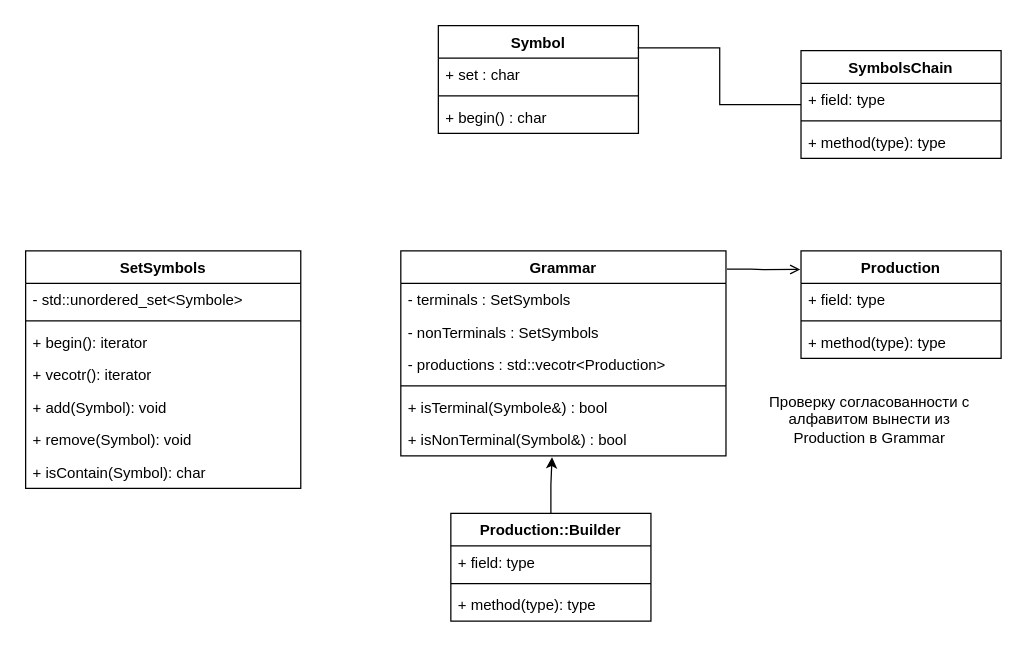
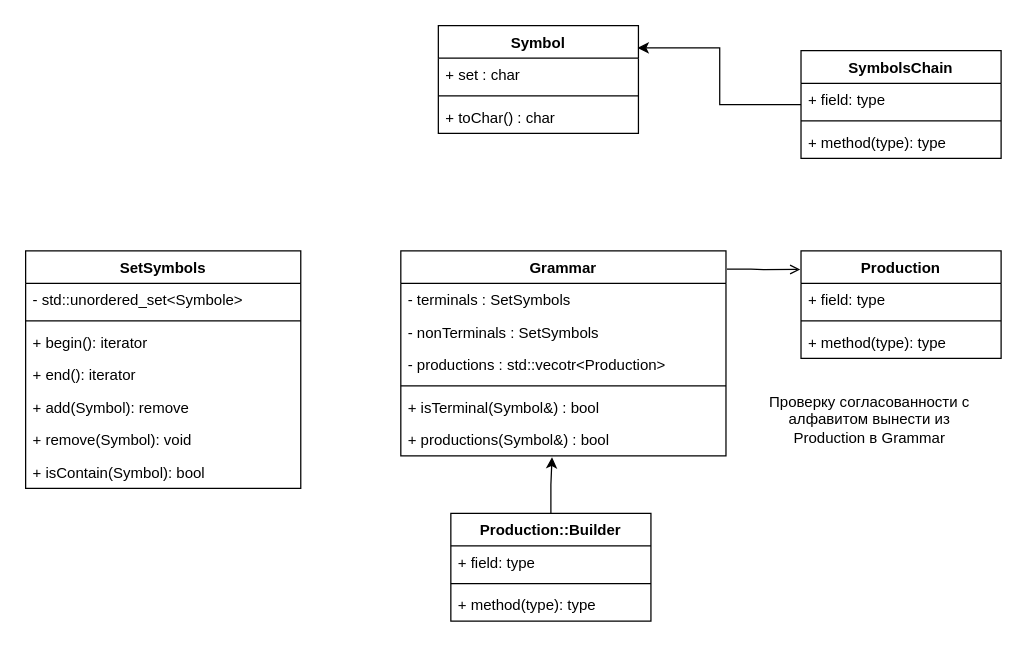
edge "Symbol" -- "SymbolsChain": arrowhead none -> classic
node "+ begin() : char": label "+ begin() : char" -> "+ toChar() : char"
node "+ vecotr(): iterator": label "+ vecotr(): iterator" -> "+ end(): iterator"
node "+ add(Symbol): void": label "+ add(Symbol): void" -> "+ add(Symbol): remove"
node "+ isTerminal(Symbole&) : bool": label "+ isTerminal(Symbole&) : bool" -> "+ isTerminal(Symbol&) : bool"
node "+ isNonTerminal(Symbol&) : bool": label "+ isNonTerminal(Symbol&) : bool" -> "+ productions(Symbol&) : bool"
node "+ isContain(Symbol): char": label "+ isContain(Symbol): char" -> "+ isContain(Symbol): bool"
